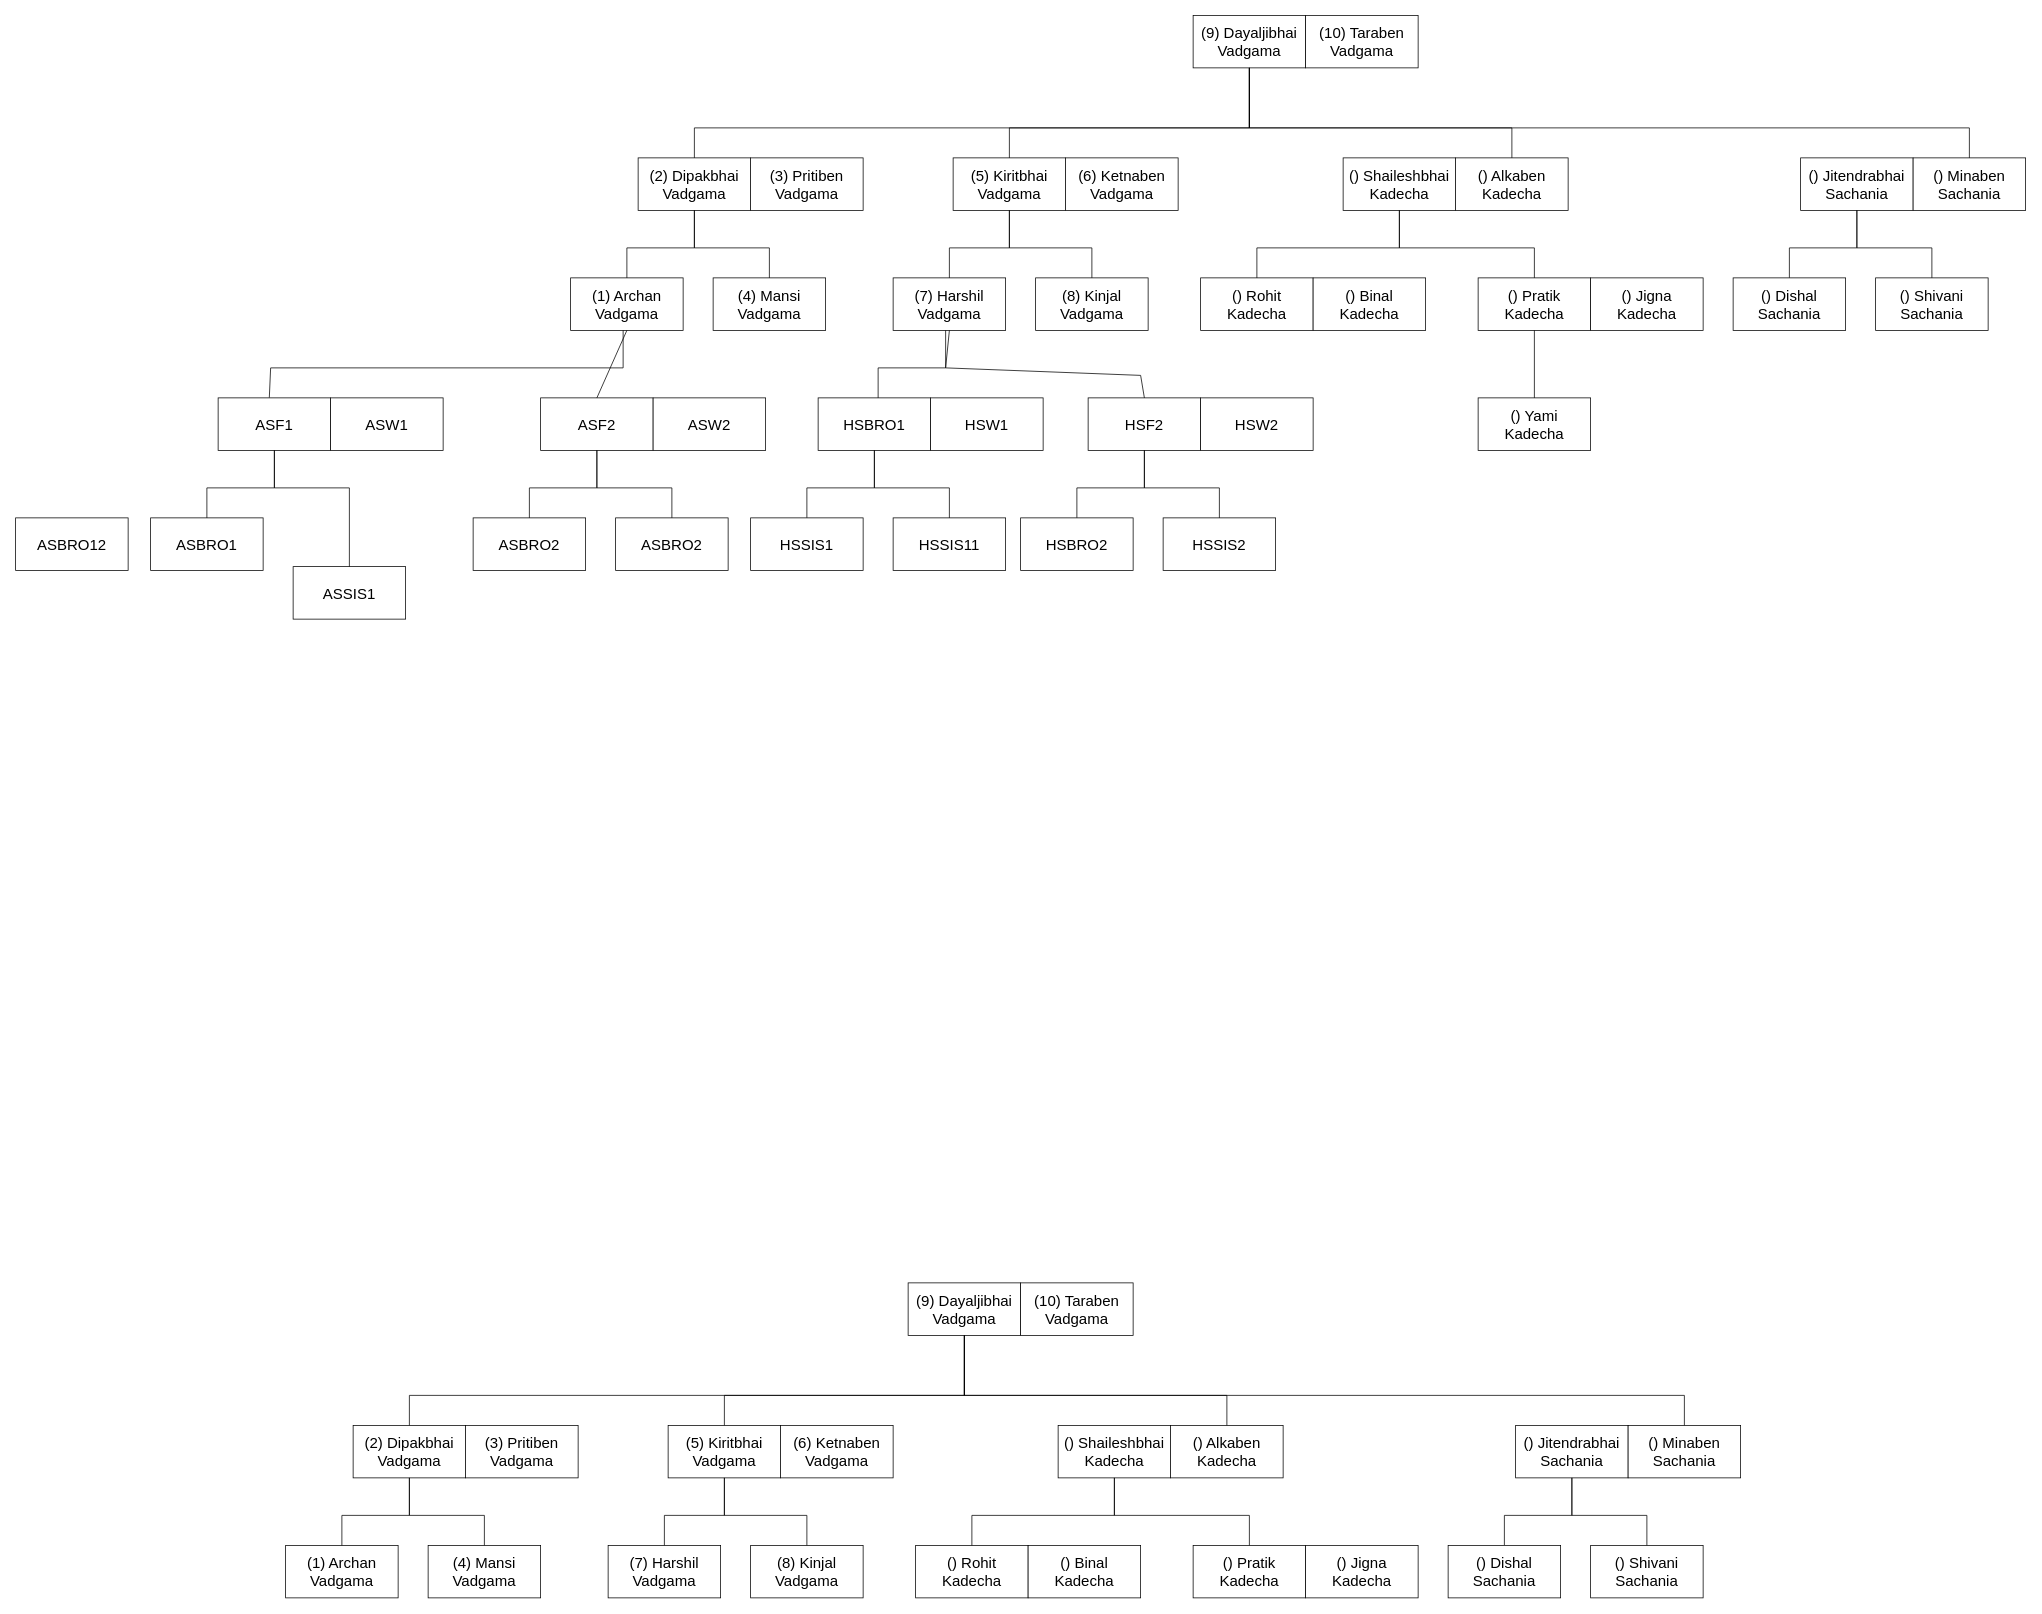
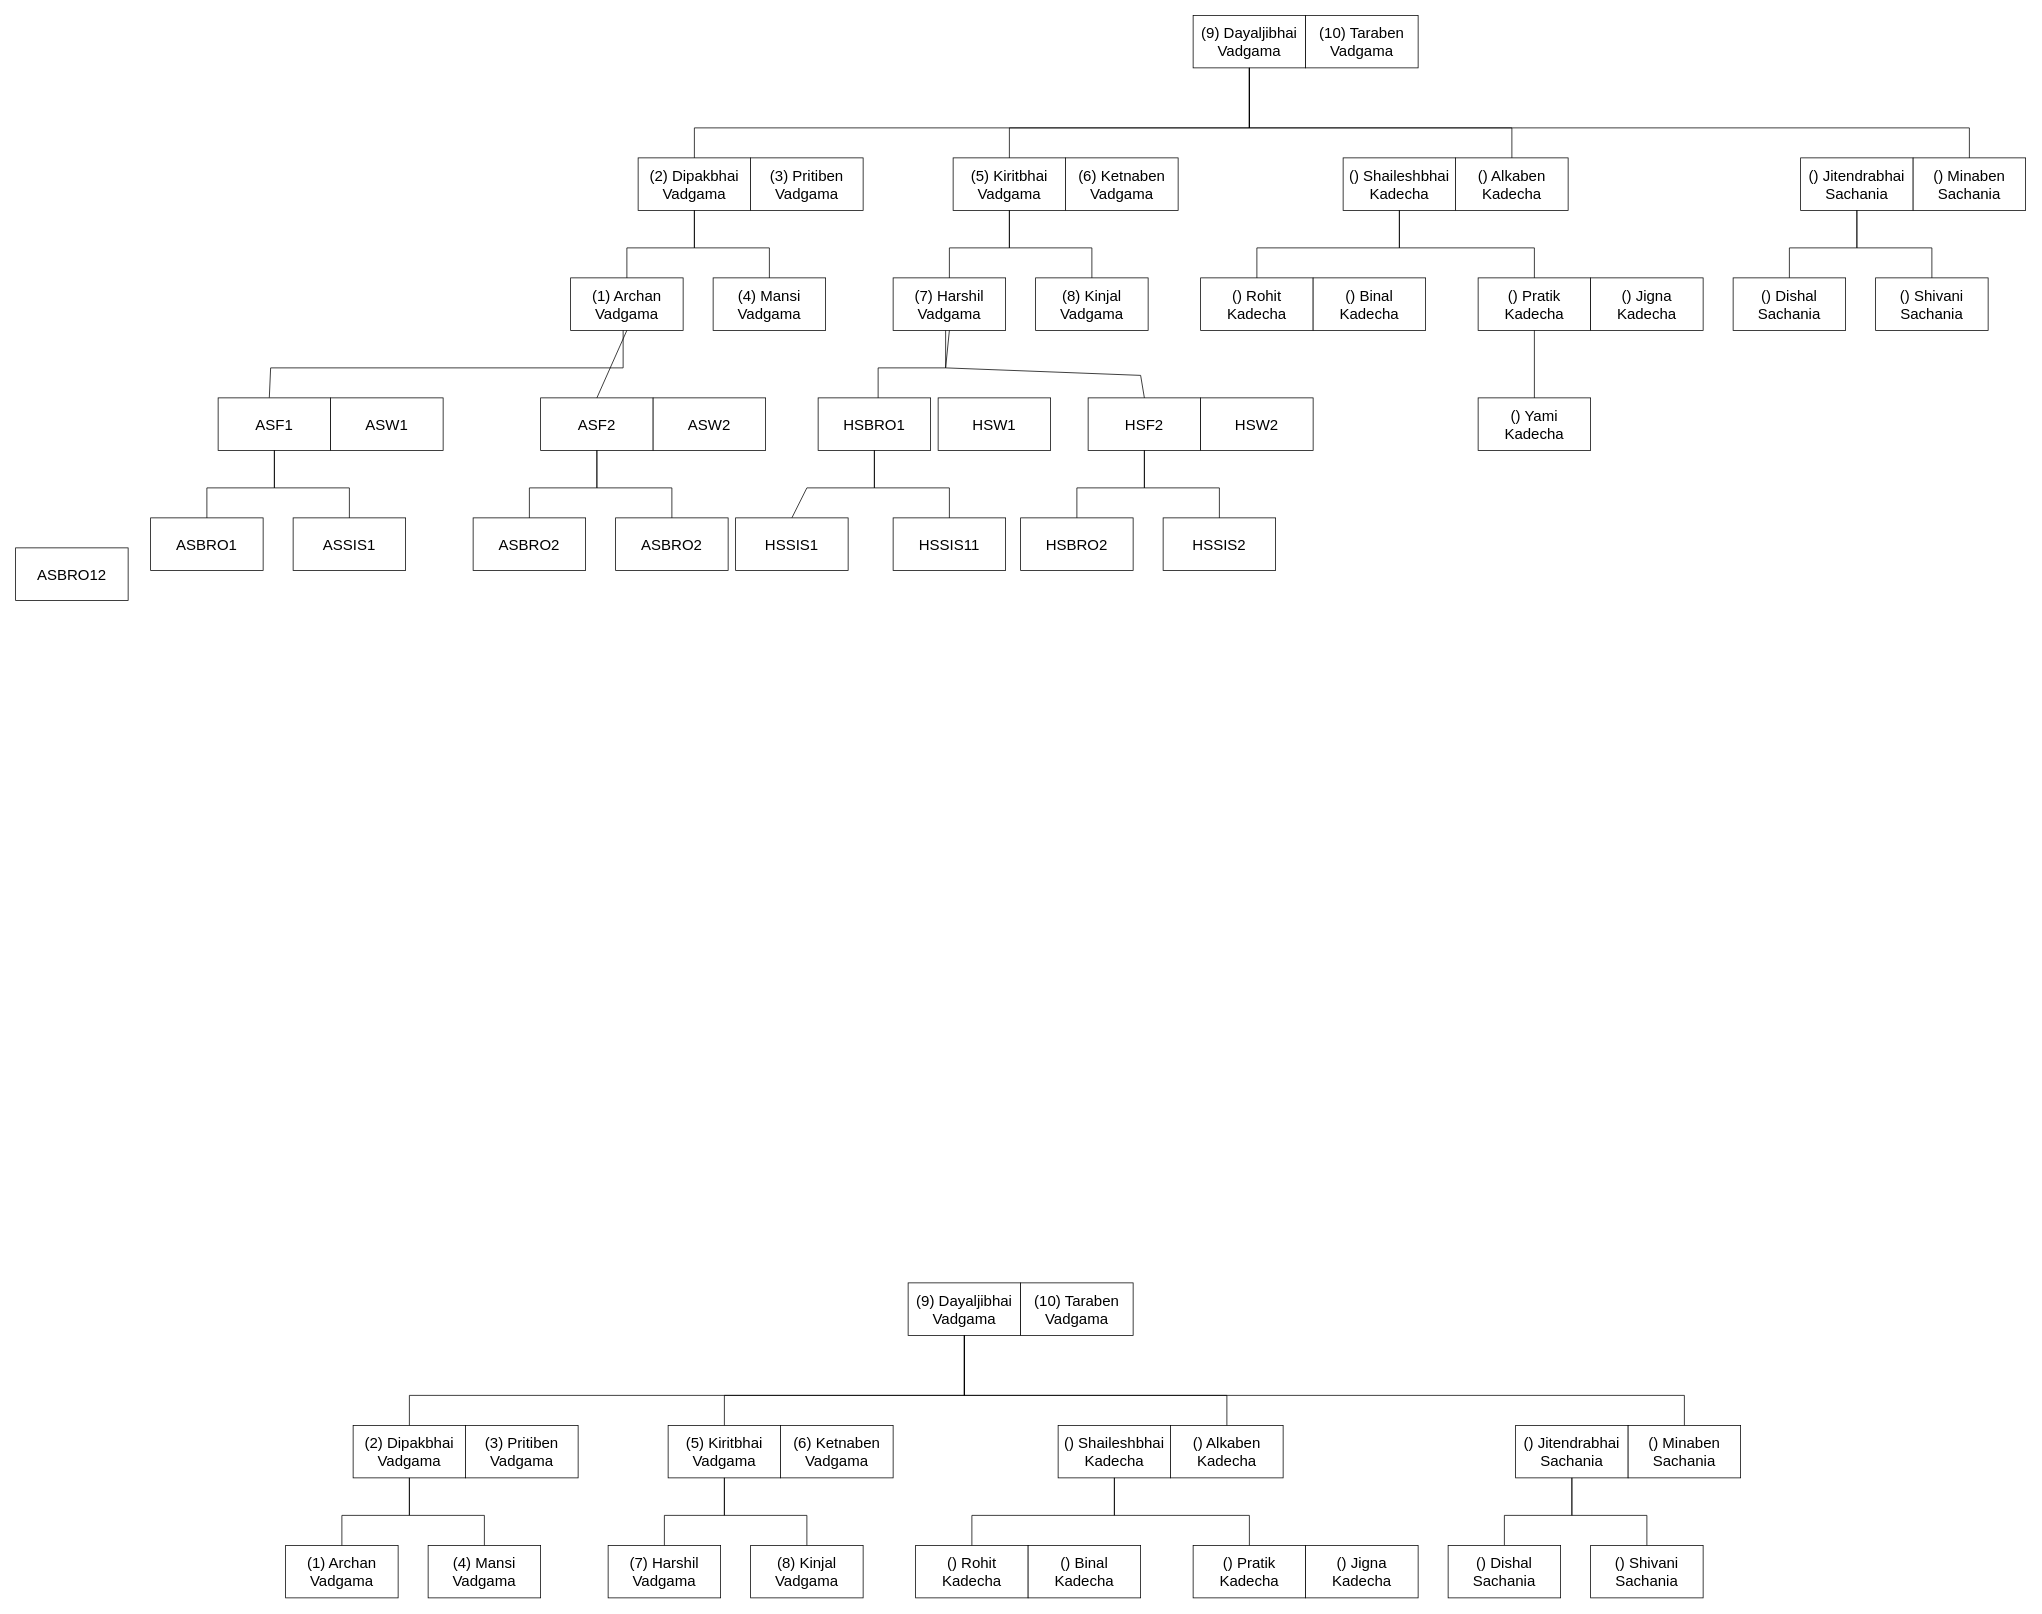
node "HSW1": moved (987, 424) -> (994, 424)
node "ASBRO12": moved (72, 544) -> (72, 574)
node "HSSIS1": moved (807, 544) -> (792, 544)
node "ASSIS1": moved (349, 593) -> (349, 544)
